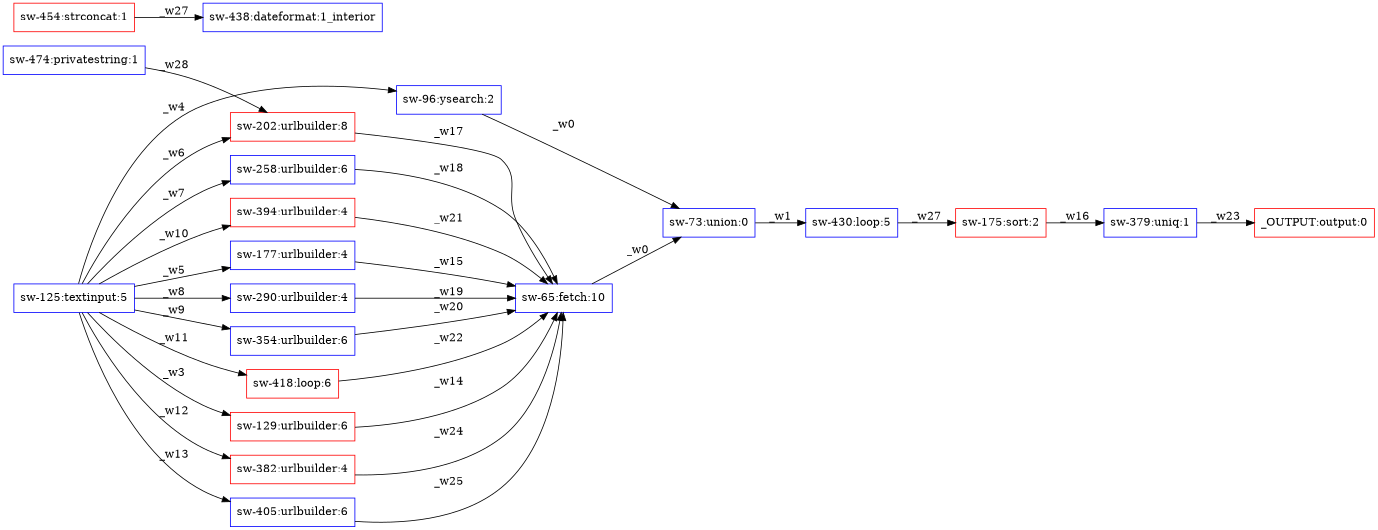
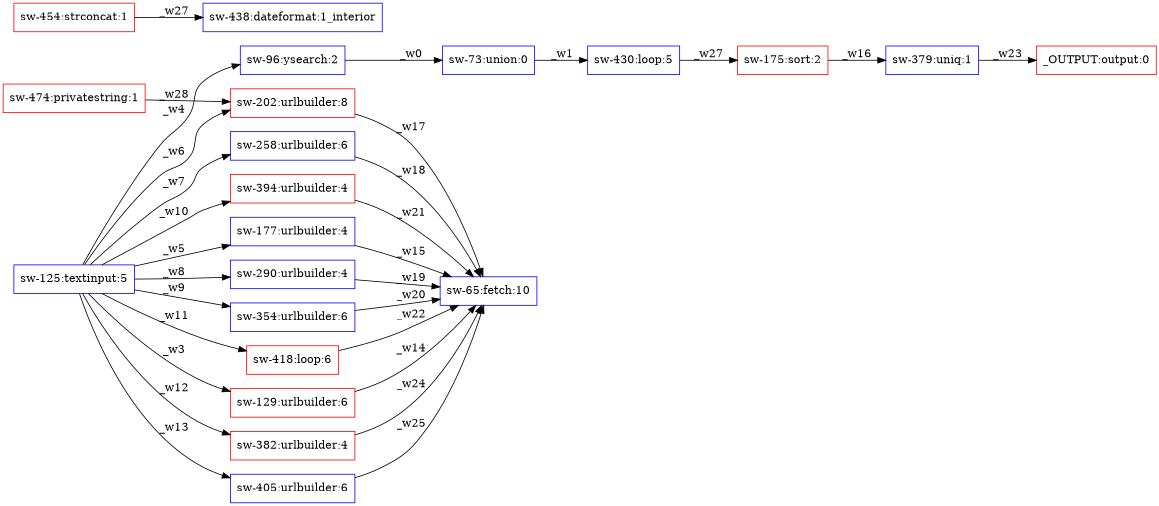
node "sw-474:privatestring:1": color blue -> red
edge "sw-65:fetch:10" -> "sw-73:union:0": removed, label "_w0"
